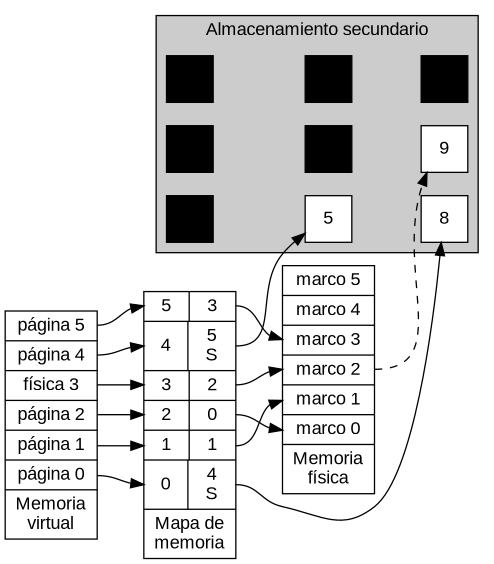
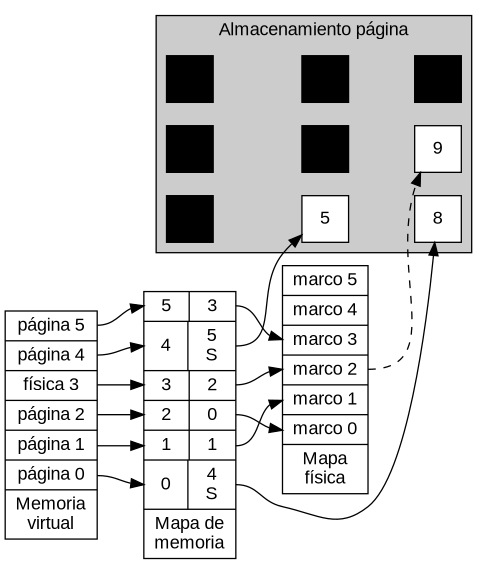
cluster "Almacenamiento secundario": label "Almacenamiento secundario" -> "Almacenamiento página"
node "marco 5": text "Memoria" -> "Mapa"
